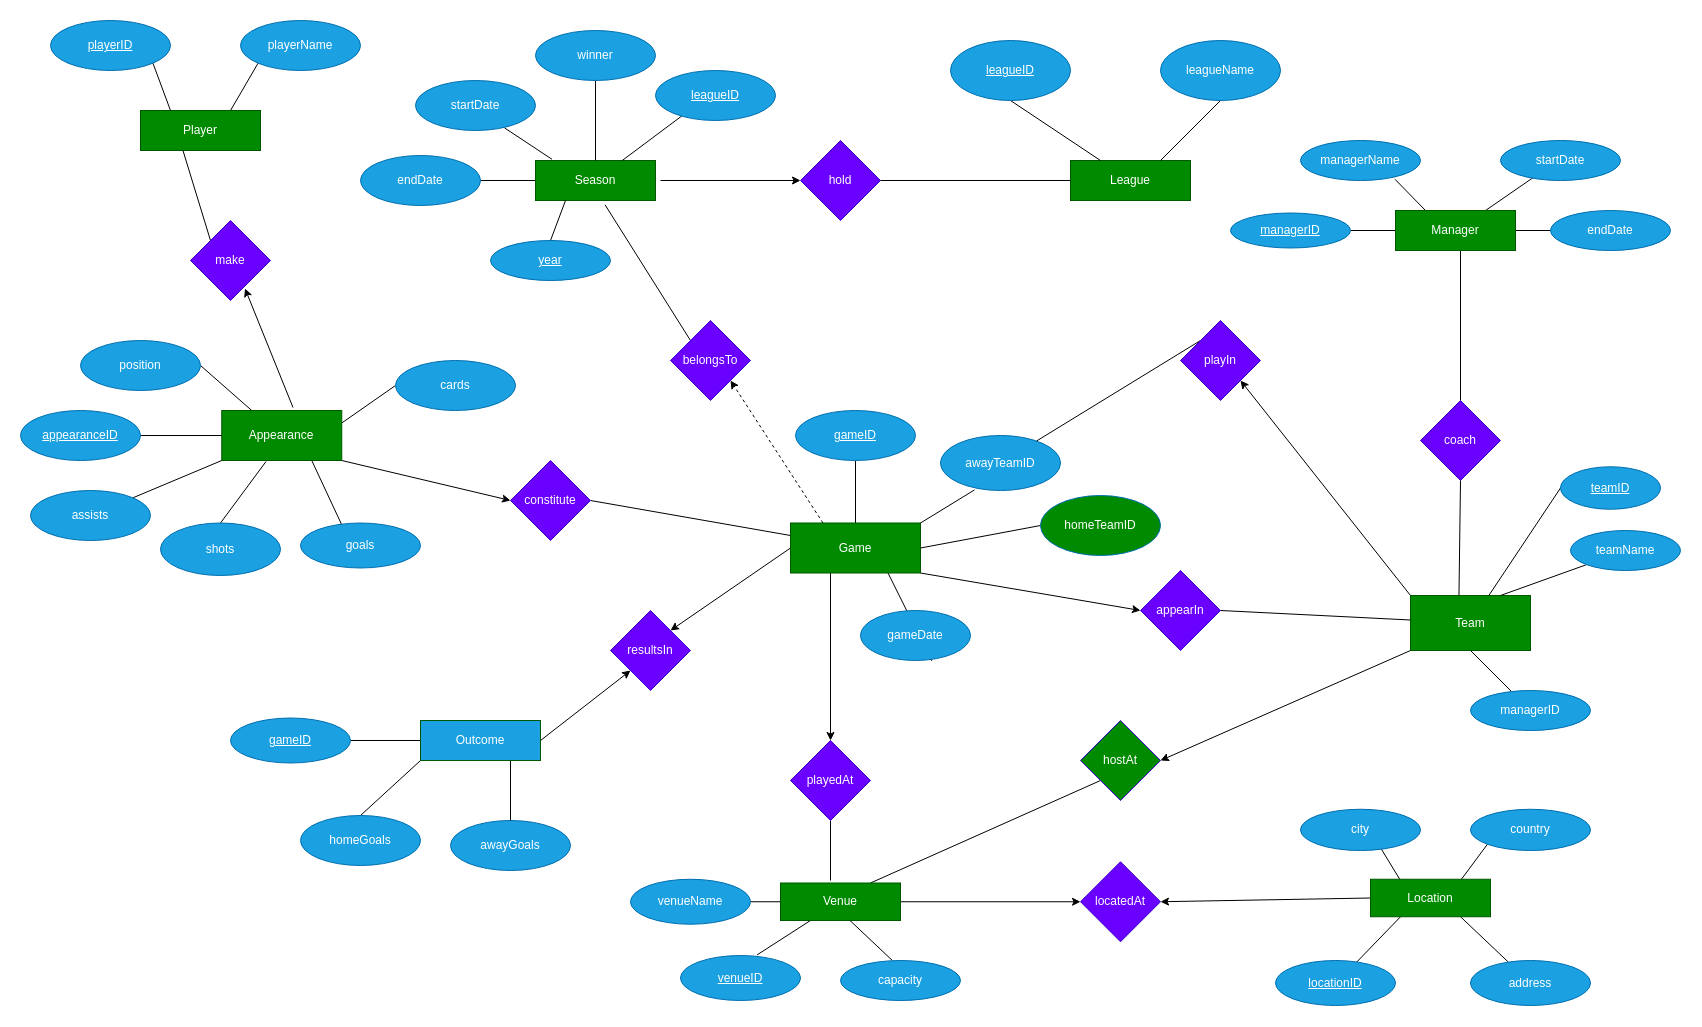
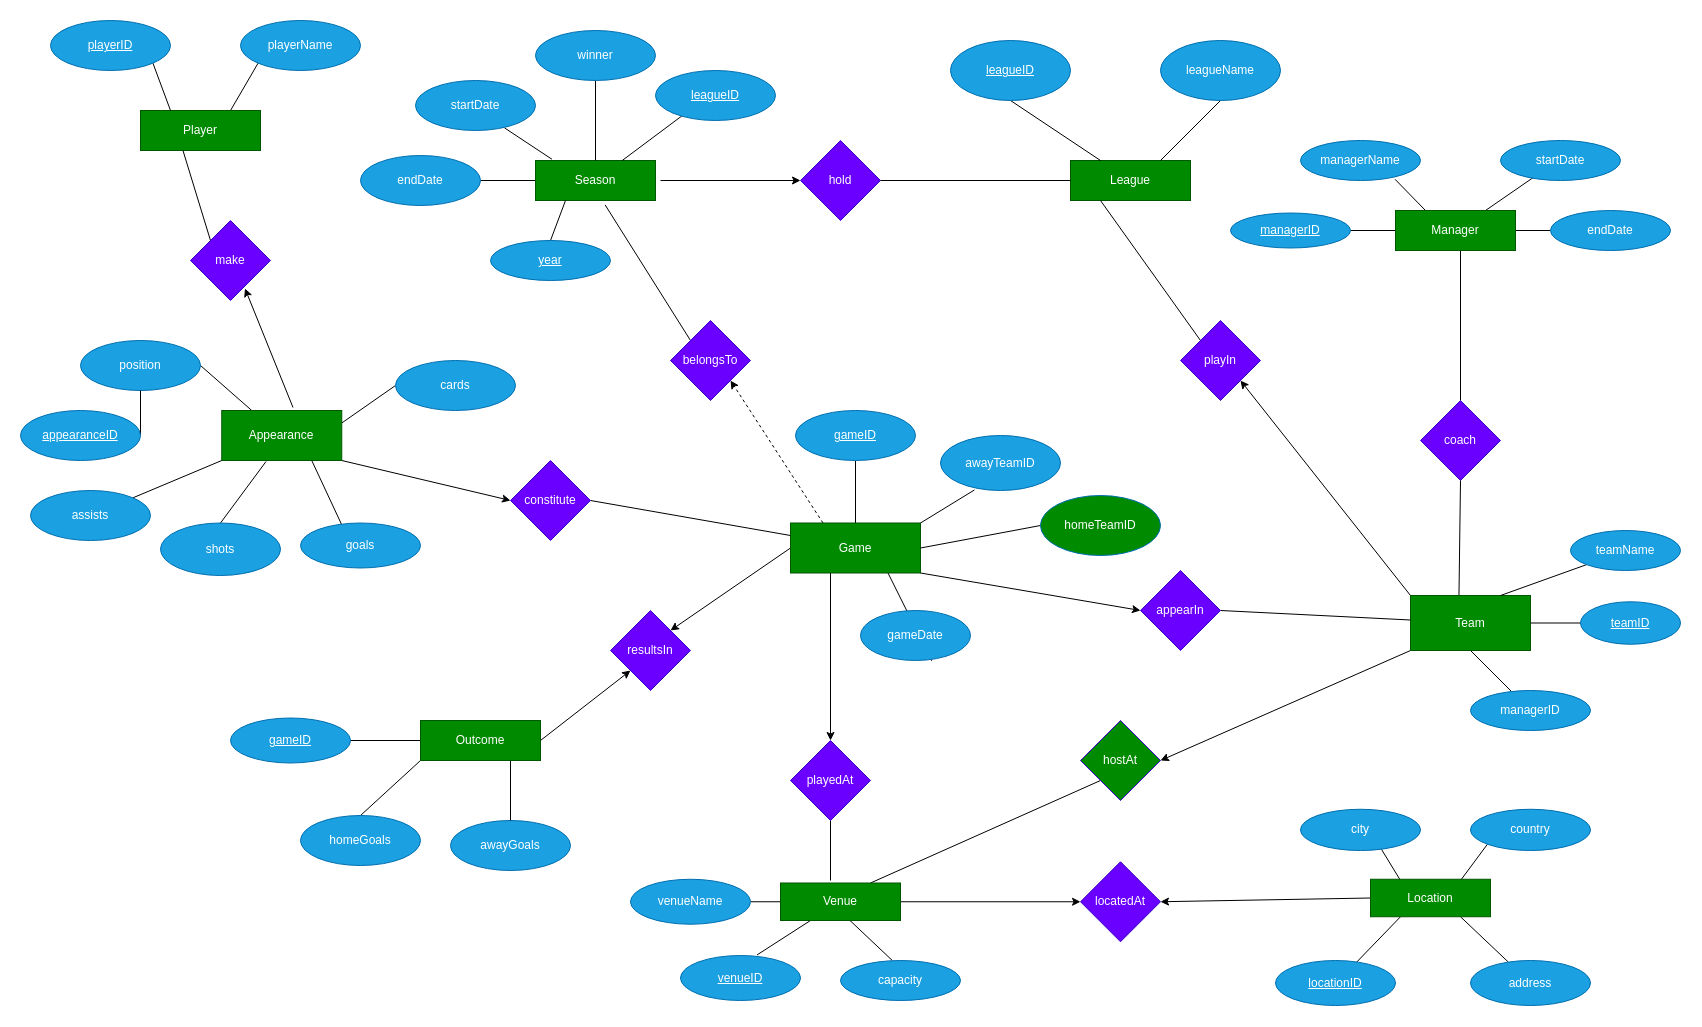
edge "playIn" -- "awayTeamID": now "playIn" -- "League"
edge "appearanceID" -- "Appearance": now "appearanceID" -- "position"
node "teamID": moved (1611, 488) -> (1631, 623)
node "Outcome": fillcolor #1ba1e2 -> #008a00
